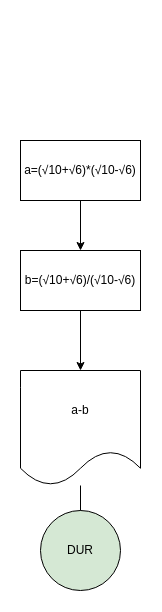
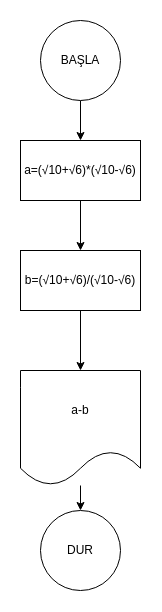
node "BAŞLA": added
edge "BAŞLA" -> "a=(√10+√6)*(√10-√6)": added
edge "a-b" -- "DUR": arrowhead none -> classic
node "DUR": fillcolor #d5e8d4 -> #ffffff
